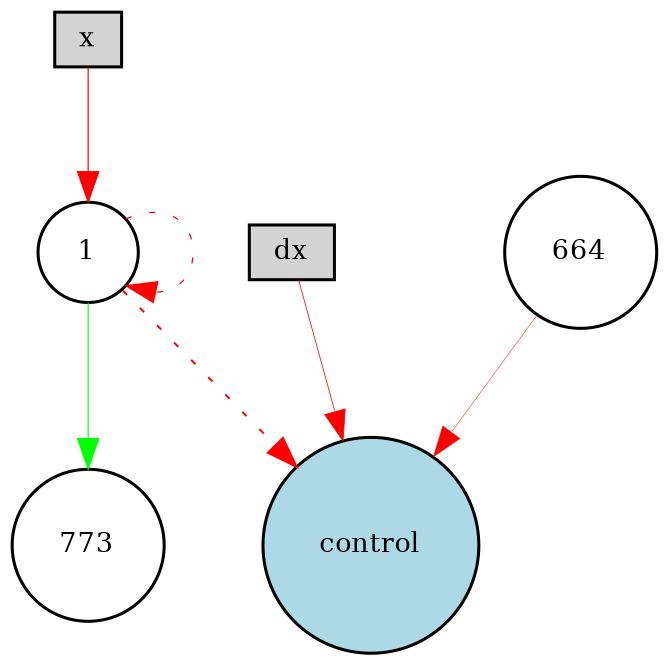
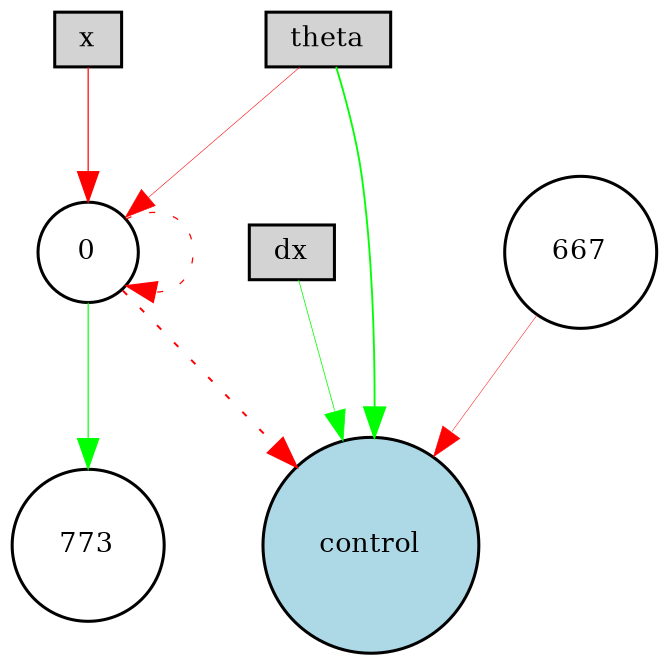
node "theta": added
node "1": label "1" -> "0"
node "664": label "664" -> "667"
edge "dx" -> "control": color red -> green
